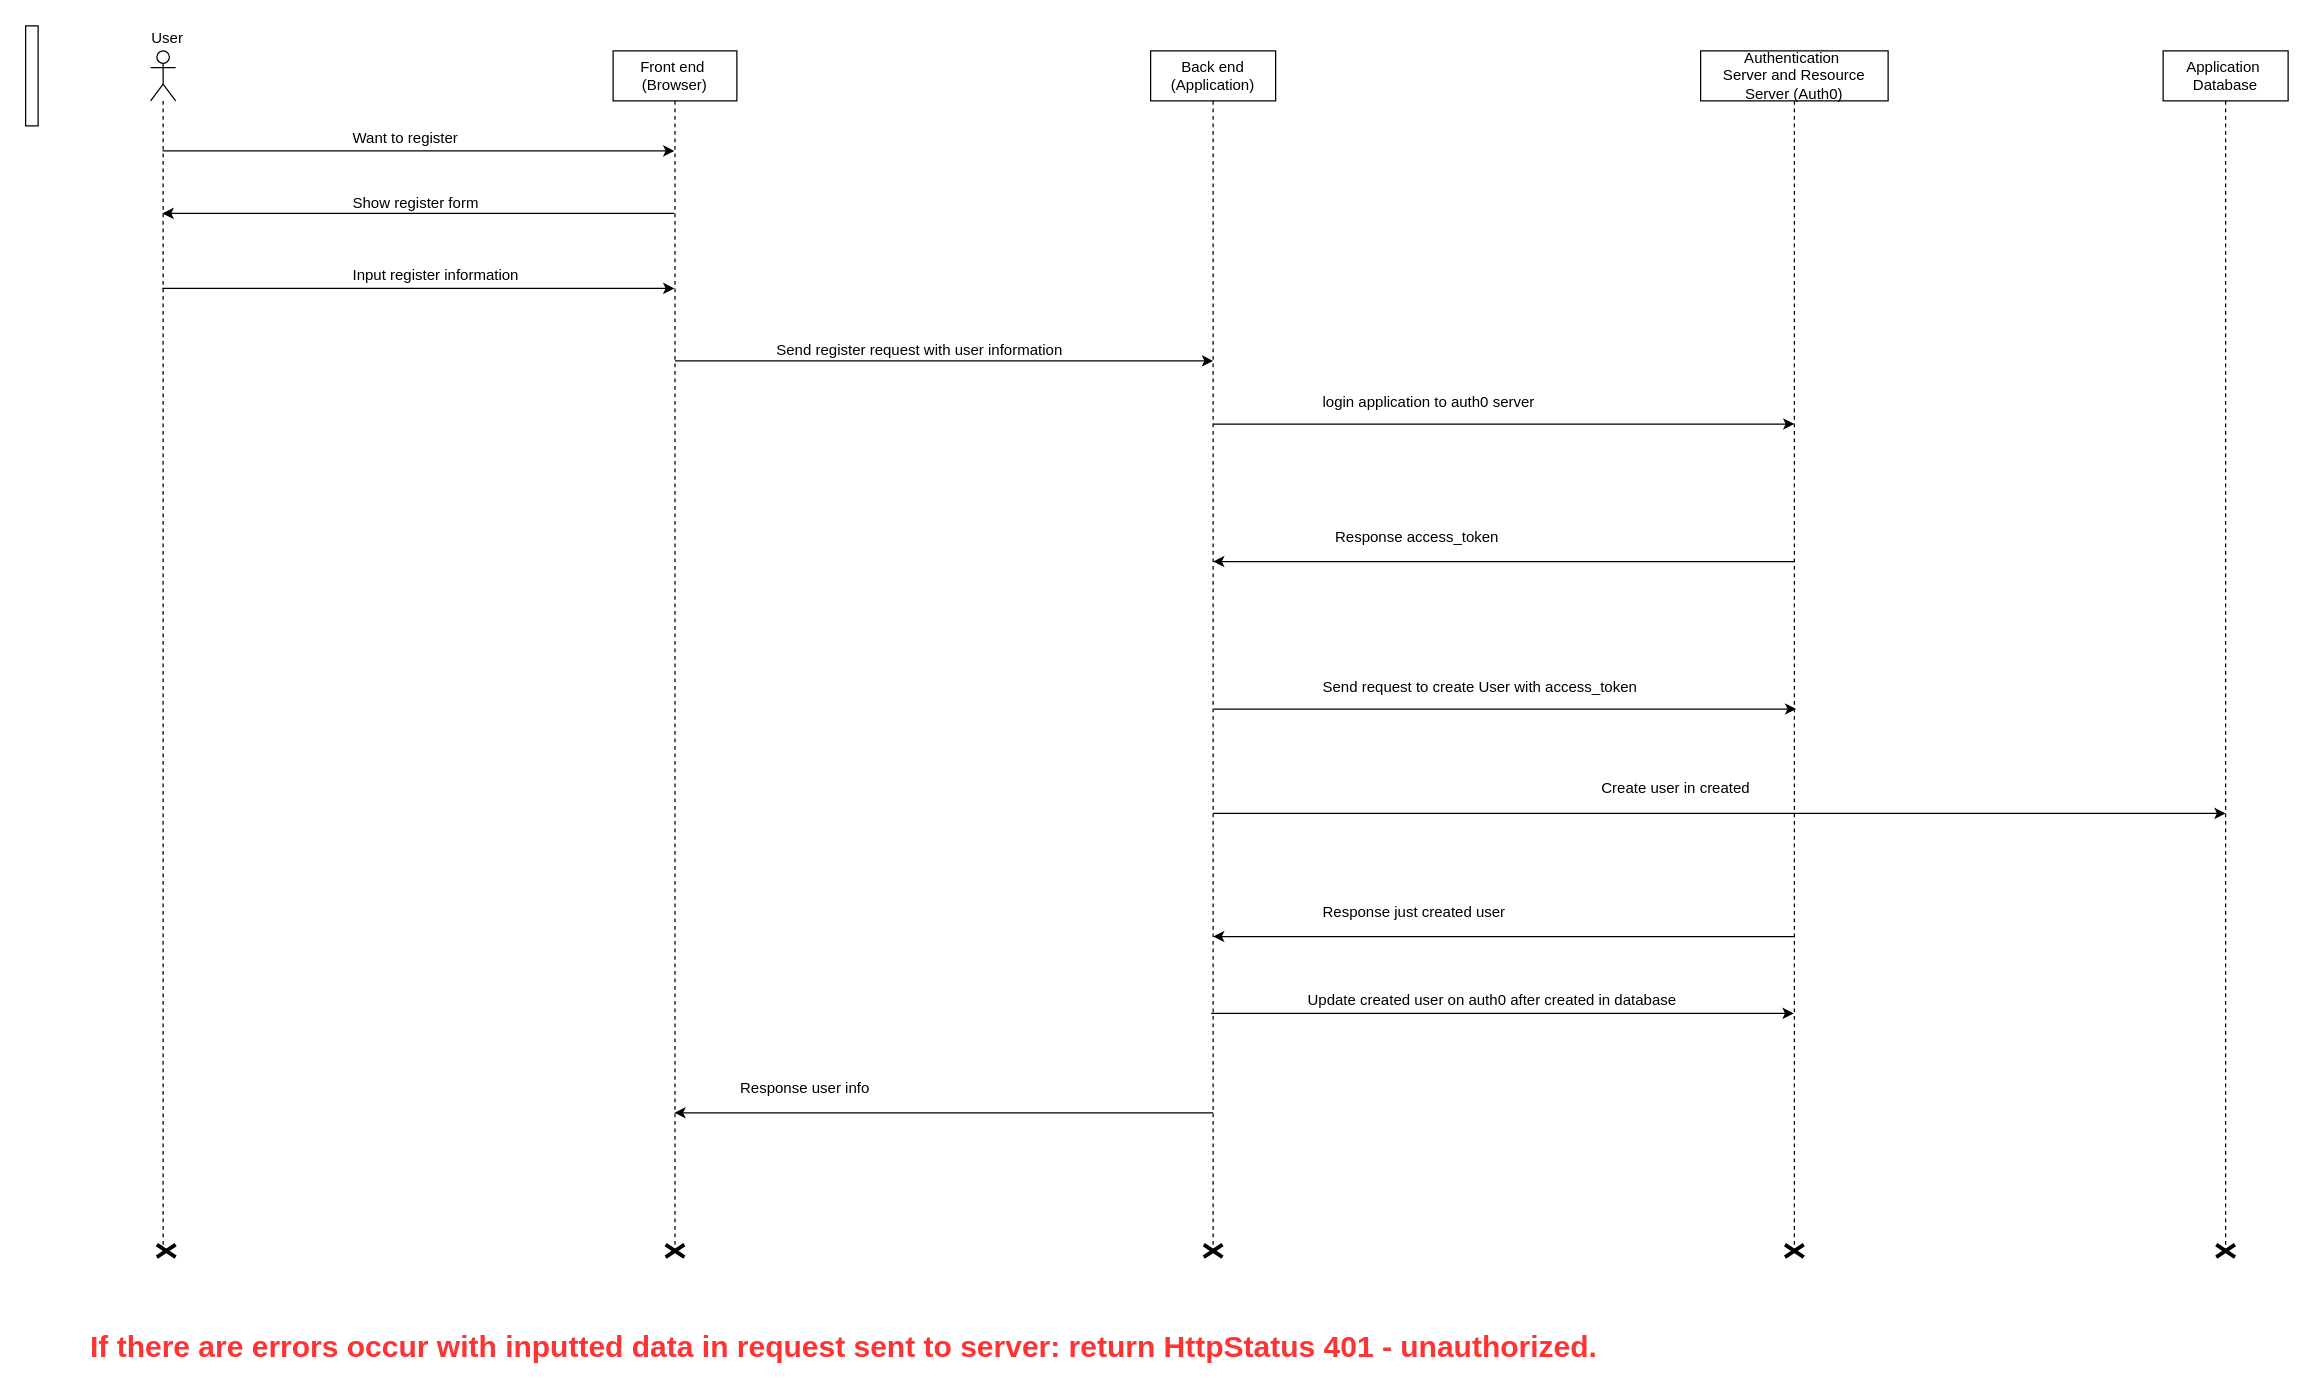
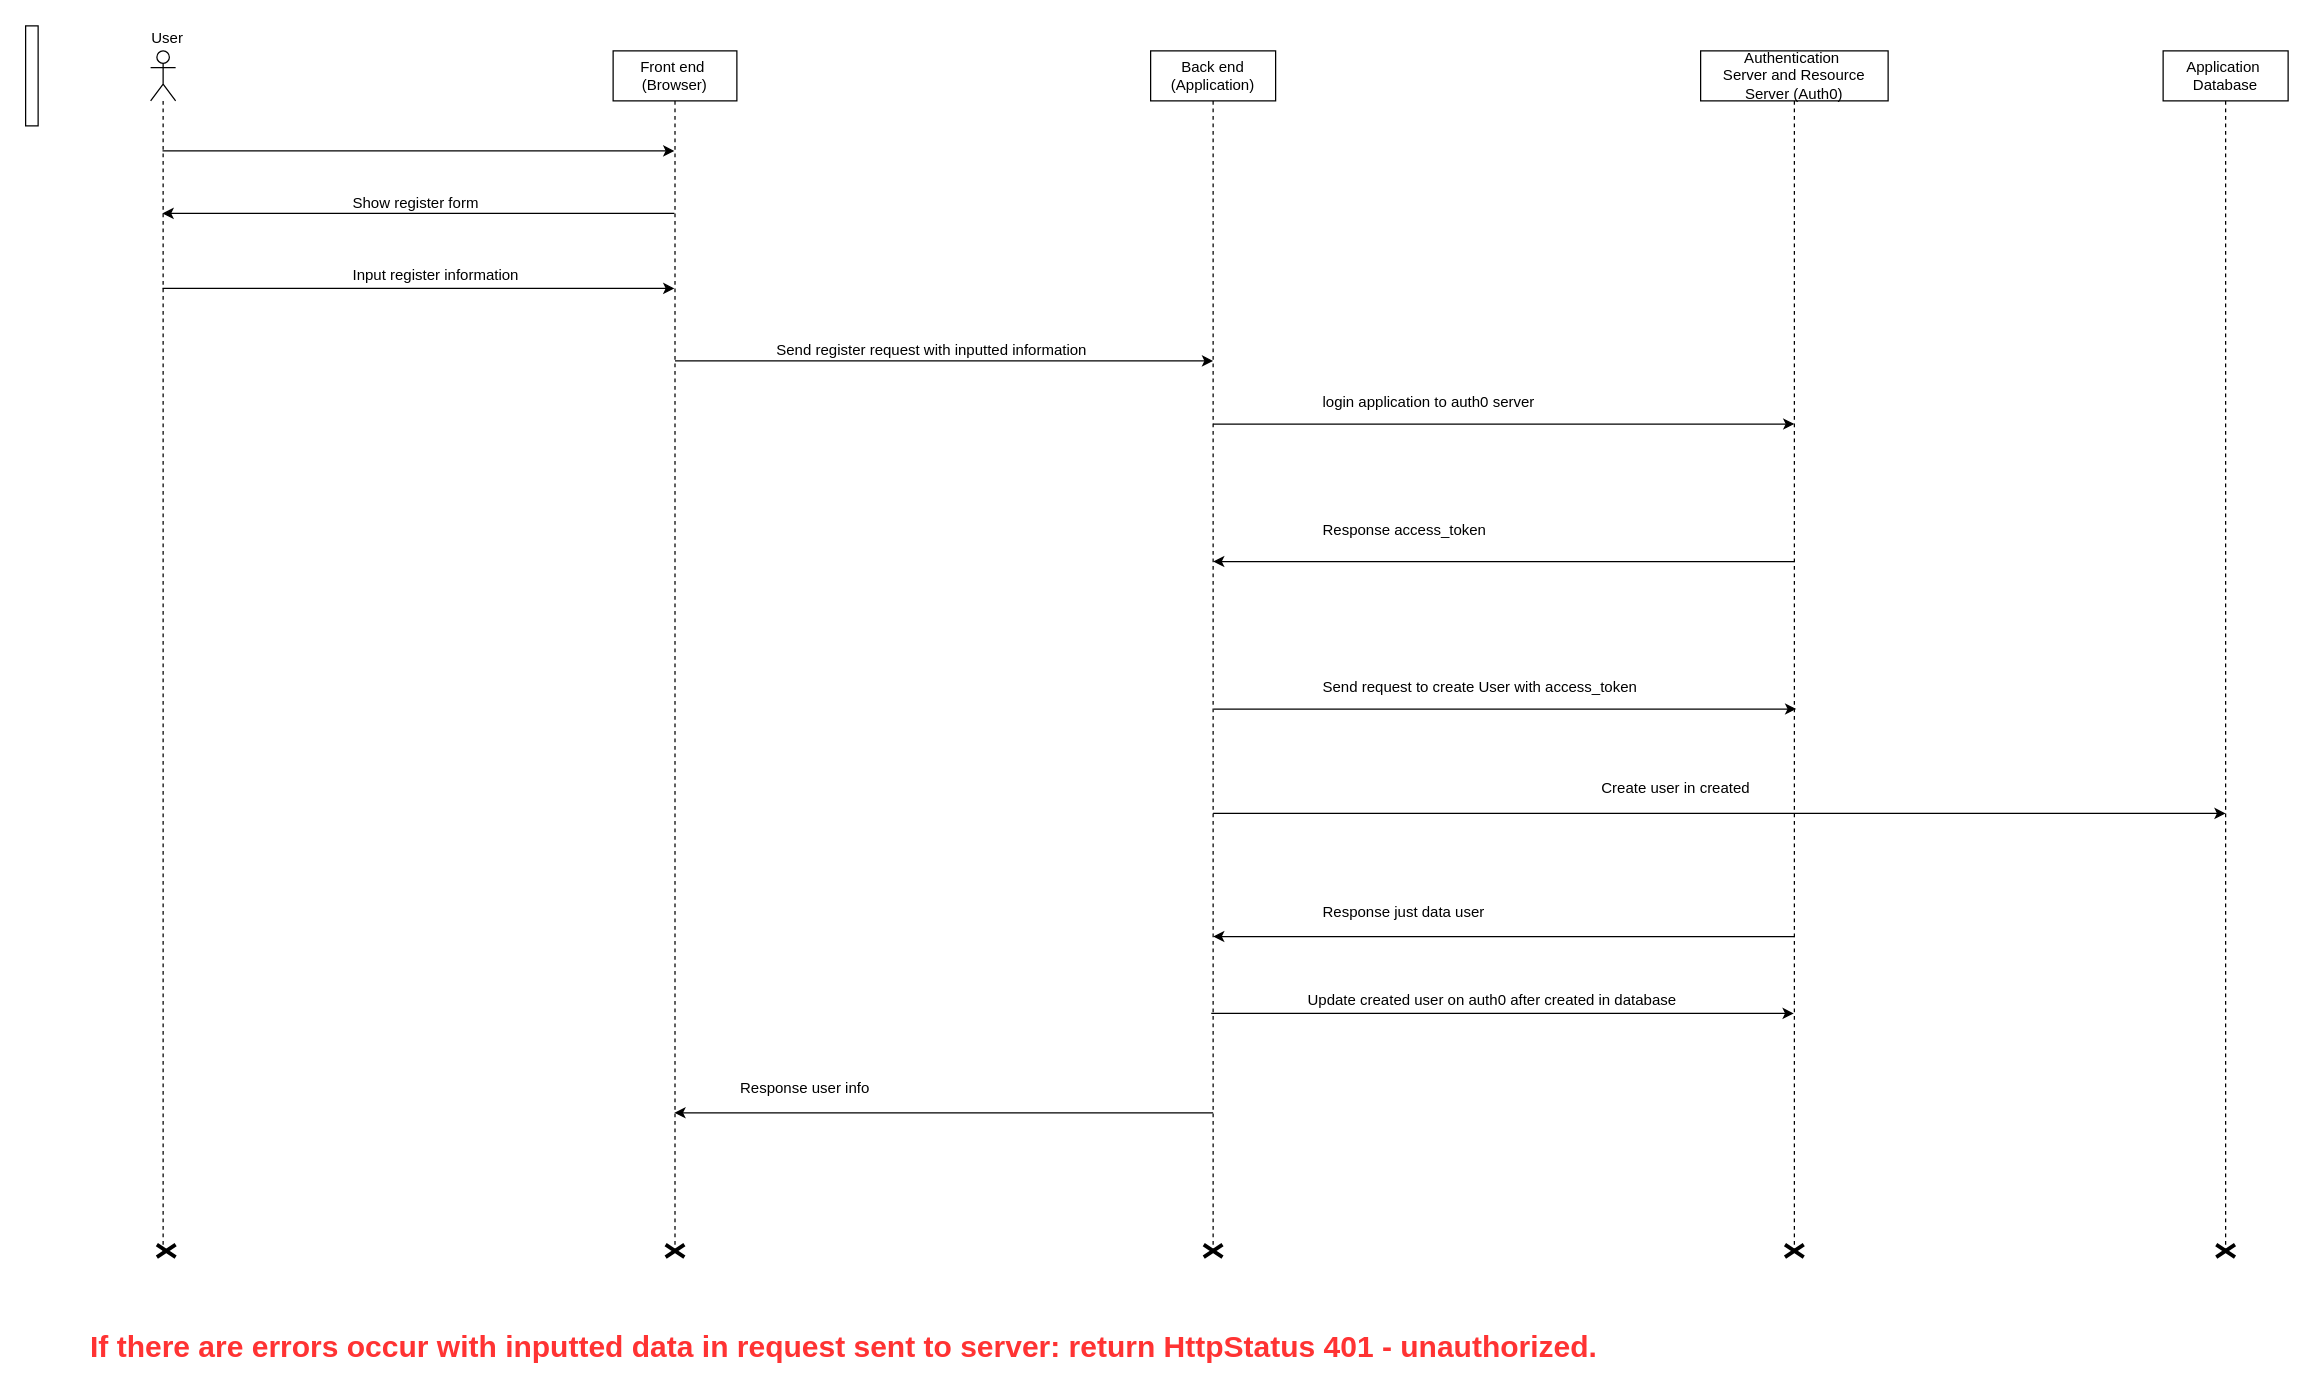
node "Want to register": removed
node "Send register request with user information": label "Send register request with user information" -> "Send register request with inputted information"
node "Response access_token": moved (1426, 543) -> (1414, 536)
node "Response just created user": label "Response just created user" -> "Response just data user"
